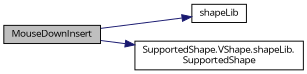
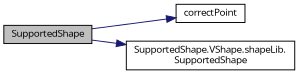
node "shapeLib": label "shapeLib" -> "correctPoint"
node "MouseDownInsert": label "MouseDownInsert" -> "SupportedShape"
